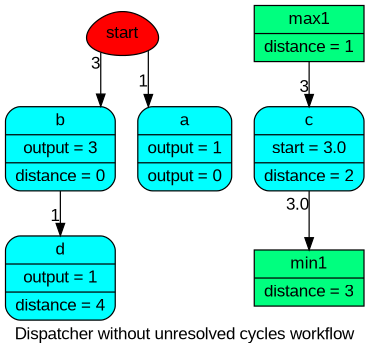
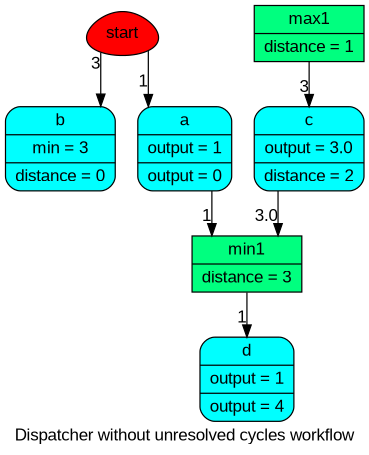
node "b": text "output = 3" -> "min = 3"
node "c": text "start = 3.0" -> "output = 3.0"
edge "b" -> "d": now "min1" -> "d"
edge "a" -> "min1": added, label "1"
node "d": text "distance = 4" -> "output = 4"
